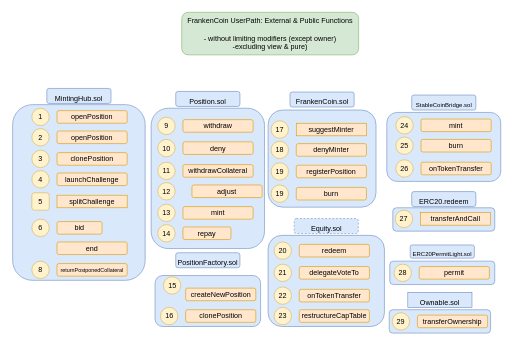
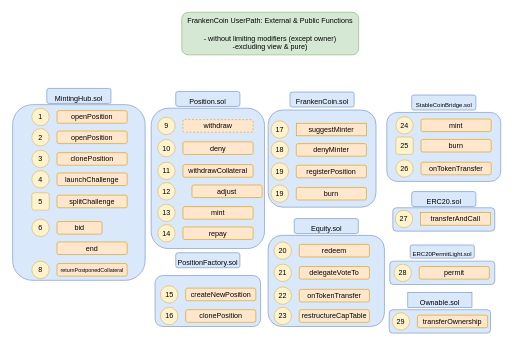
node "withdraw": style solid -> dashed
node "25": shape ellipse -> rounded rectangle
node "ERC20.redeem": label "ERC20.redeem" -> "ERC20.sol"
node "splitChallenge": shape rectangle -> rounded rectangle
node "Equity.sol": style dashed -> solid
node "repay": size 48x13 -> 70x13
node "15": moved (172, 286) -> (169, 295)
